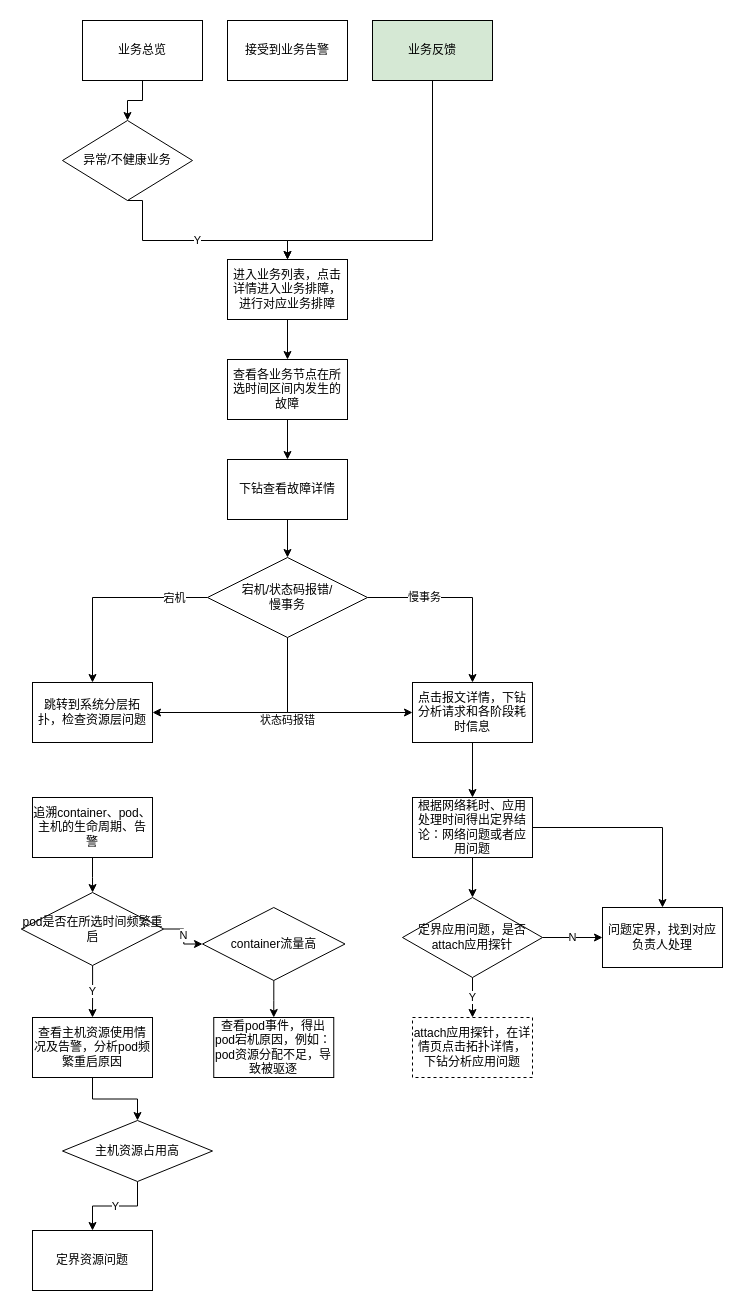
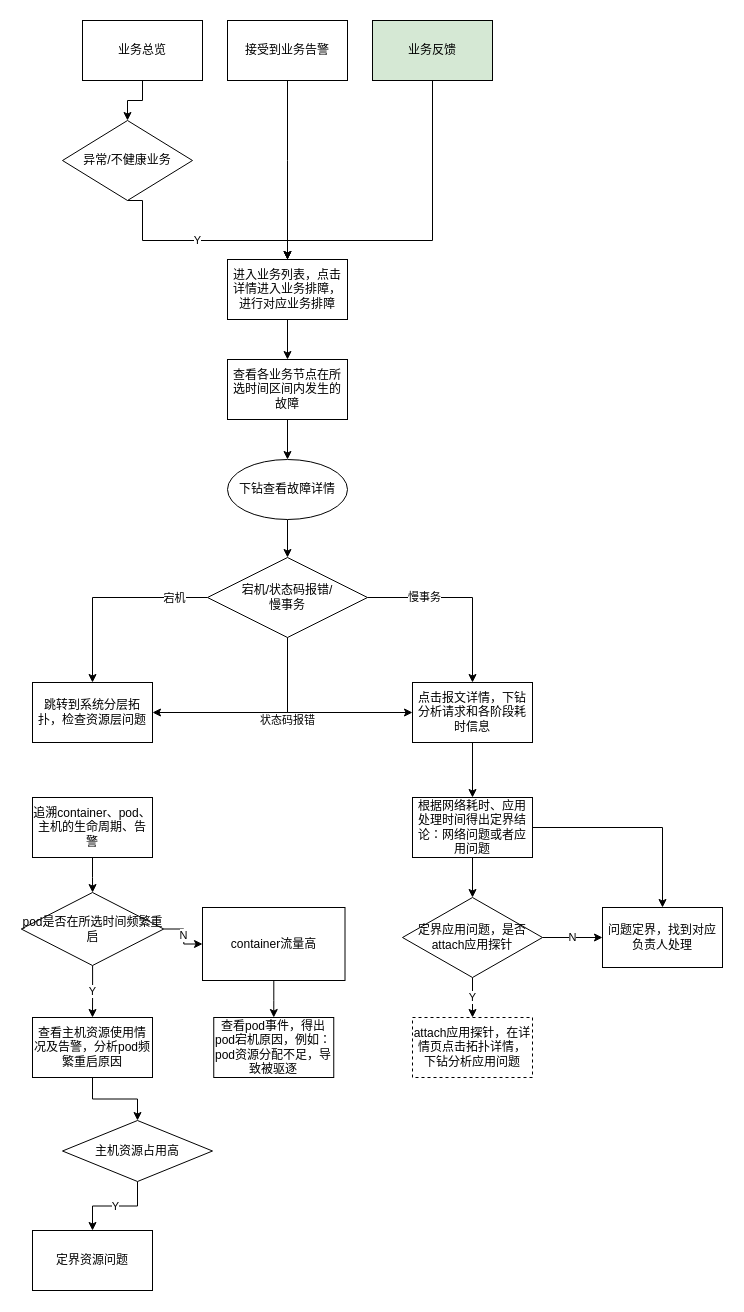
edge "接受到业务告警" -> "进入业务列表，点击详情进入业务排障，进行对应业务排障": added
node "下钻查看故障详情": shape rectangle -> ellipse
node "container流量高": shape diamond -> rectangle
